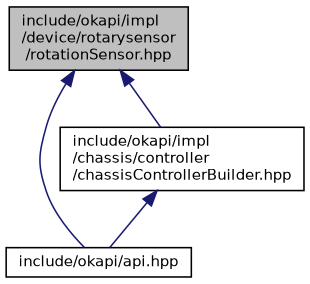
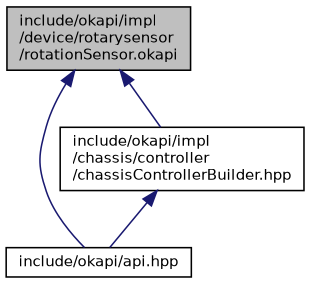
node "include/okapi/impl /device/rotarysensor /rotationSensor.hpp": label "include/okapi/impl /device/rotarysensor /rotationSensor.hpp" -> "include/okapi/impl /device/rotarysensor /rotationSensor.okapi"
